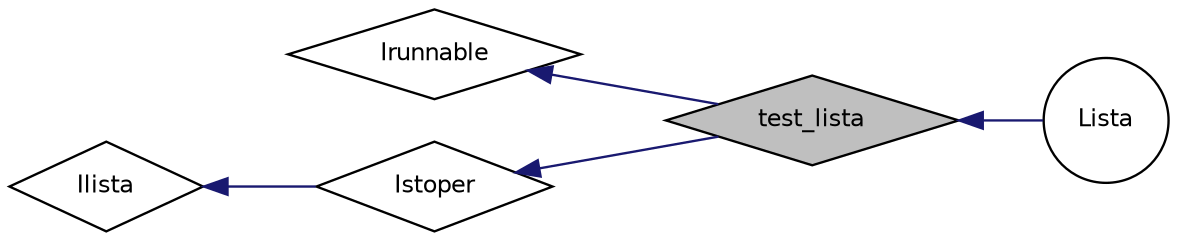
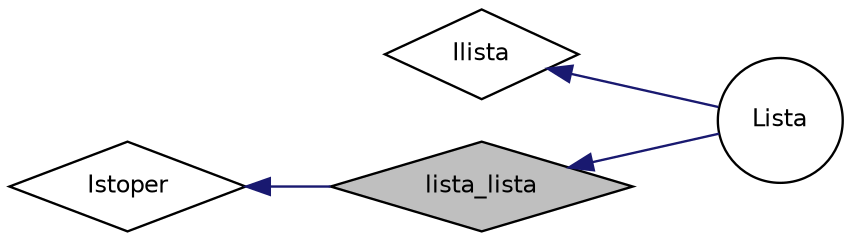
node "Irunnable": removed
node "test_lista": label "test_lista" -> "lista_lista"
edge "Istoper" -> "Ilista": now "Lista" -> "Ilista"
